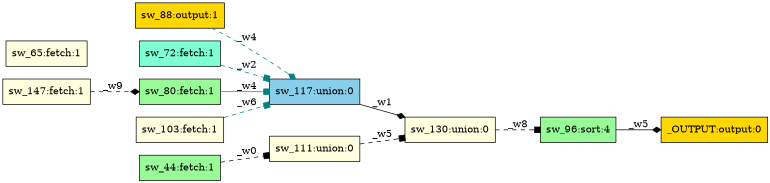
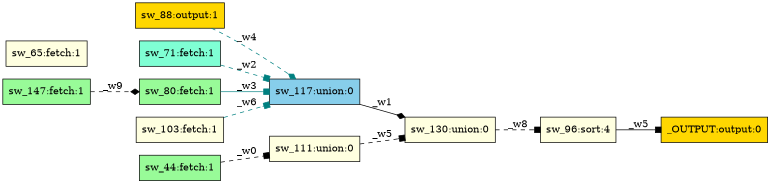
node "sw_72:fetch:1": label "sw_72:fetch:1" -> "sw_71:fetch:1"
edge "sw_80:fetch:1" -> "sw_117:union:0": label "_w4" -> "_w3"
node "sw_147:fetch:1": fillcolor lightyellow -> palegreen
node "sw_96:sort:4": fillcolor palegreen -> lightyellow
edge "sw_96:sort:4" -> "_OUTPUT:output:0": arrowhead diamond -> box
